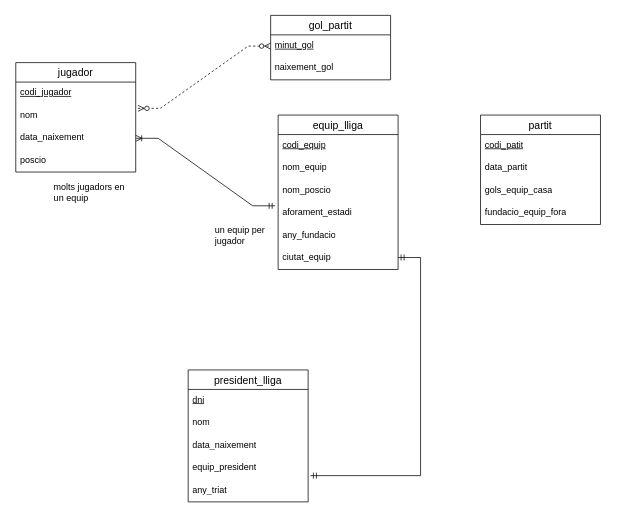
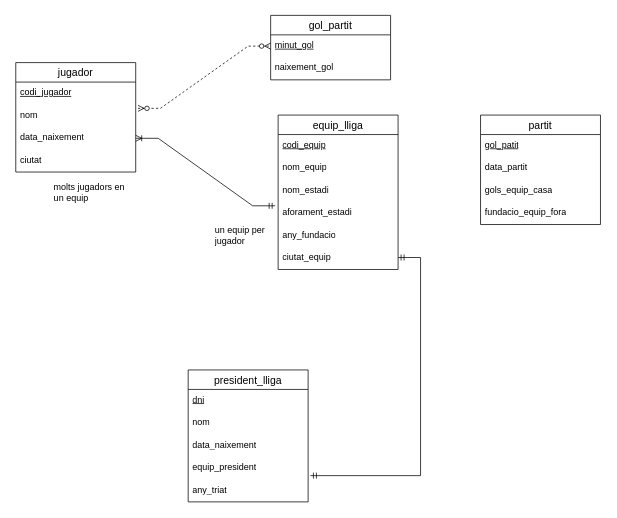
node "codi_patit": label "codi_patit" -> "gol_patit"
node "poscio": label "poscio" -> "ciutat"
node "nom_poscio": label "nom_poscio" -> "nom_estadi"
